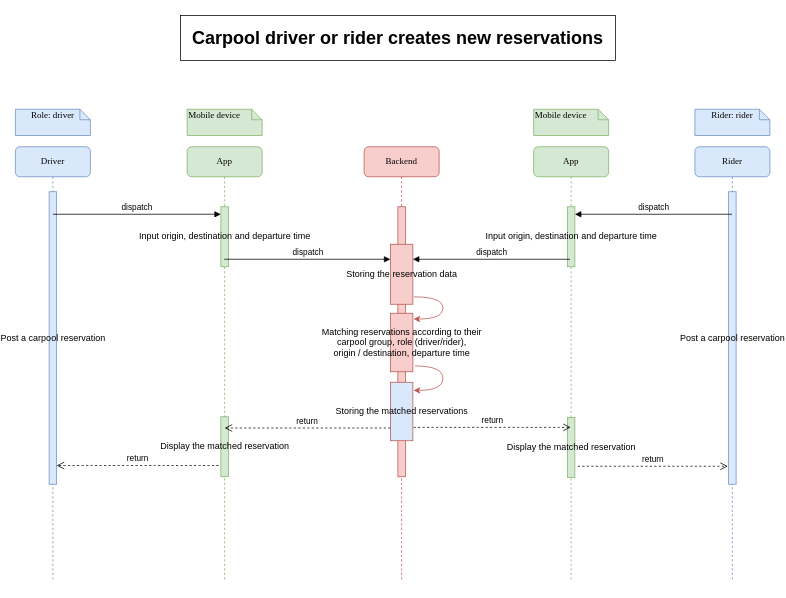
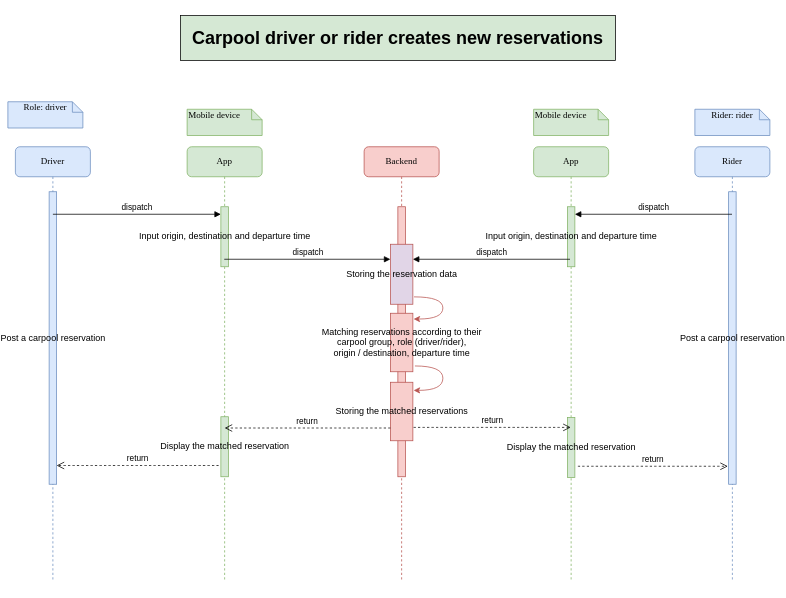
node "Carpool driver or rider creates new reservations": fillcolor #ffffff -> #d5e8d4
node "Role: driver": moved (53, 122) -> (45, 115)
node "Storing the reservation data": fillcolor #f8cecc -> #e1d5e7
node "Storing the matched reservations": fillcolor #dae8fc -> #f8cecc
